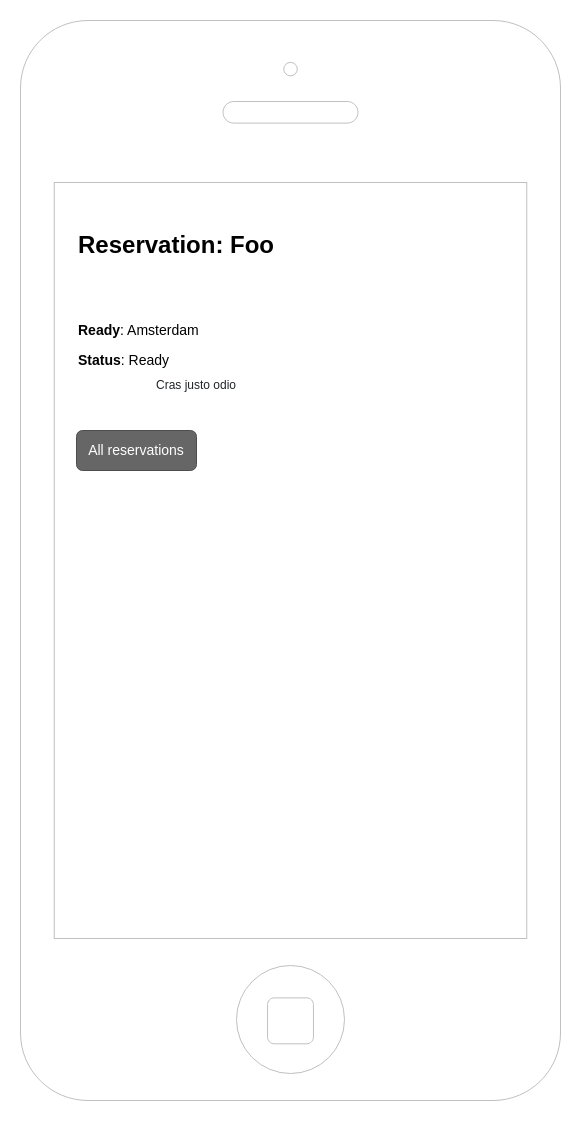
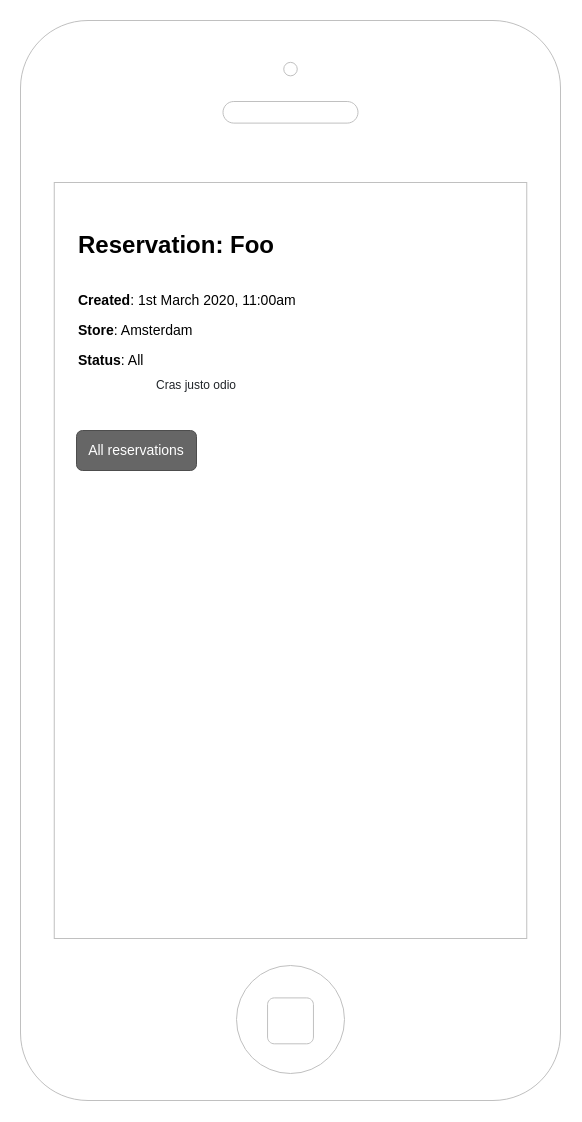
node "Created: 1st March 2020, 11:00am": added
node "Ready: Amsterdam": label "Ready: Amsterdam" -> "Store: Amsterdam"
node "Status: Ready": label "Status: Ready" -> "Status: All"
